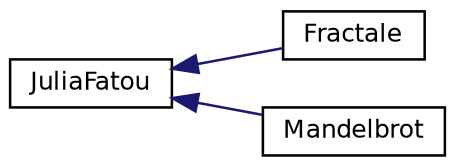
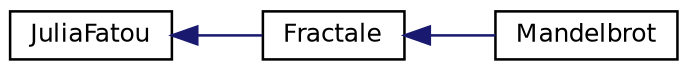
edge "Mandelbrot" -> "JuliaFatou": now "Mandelbrot" -> "Fractale"
